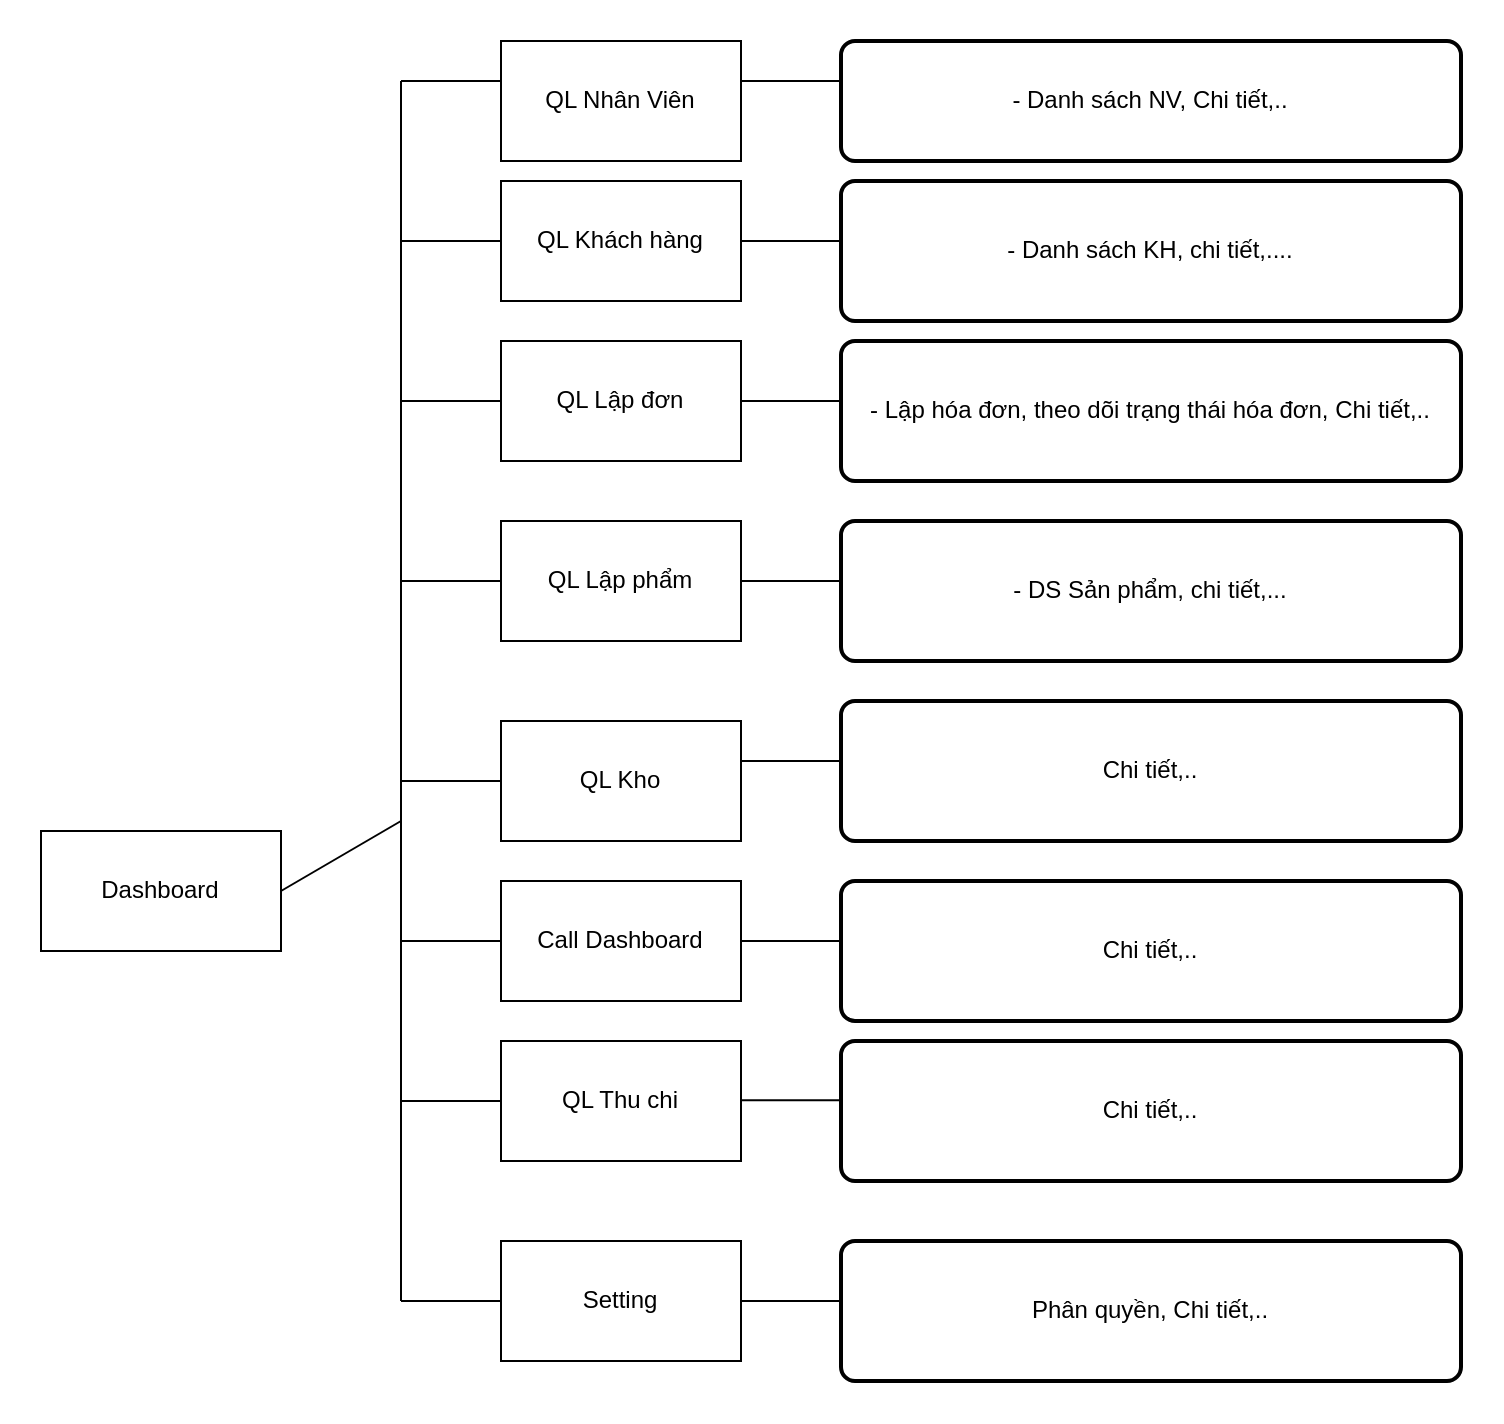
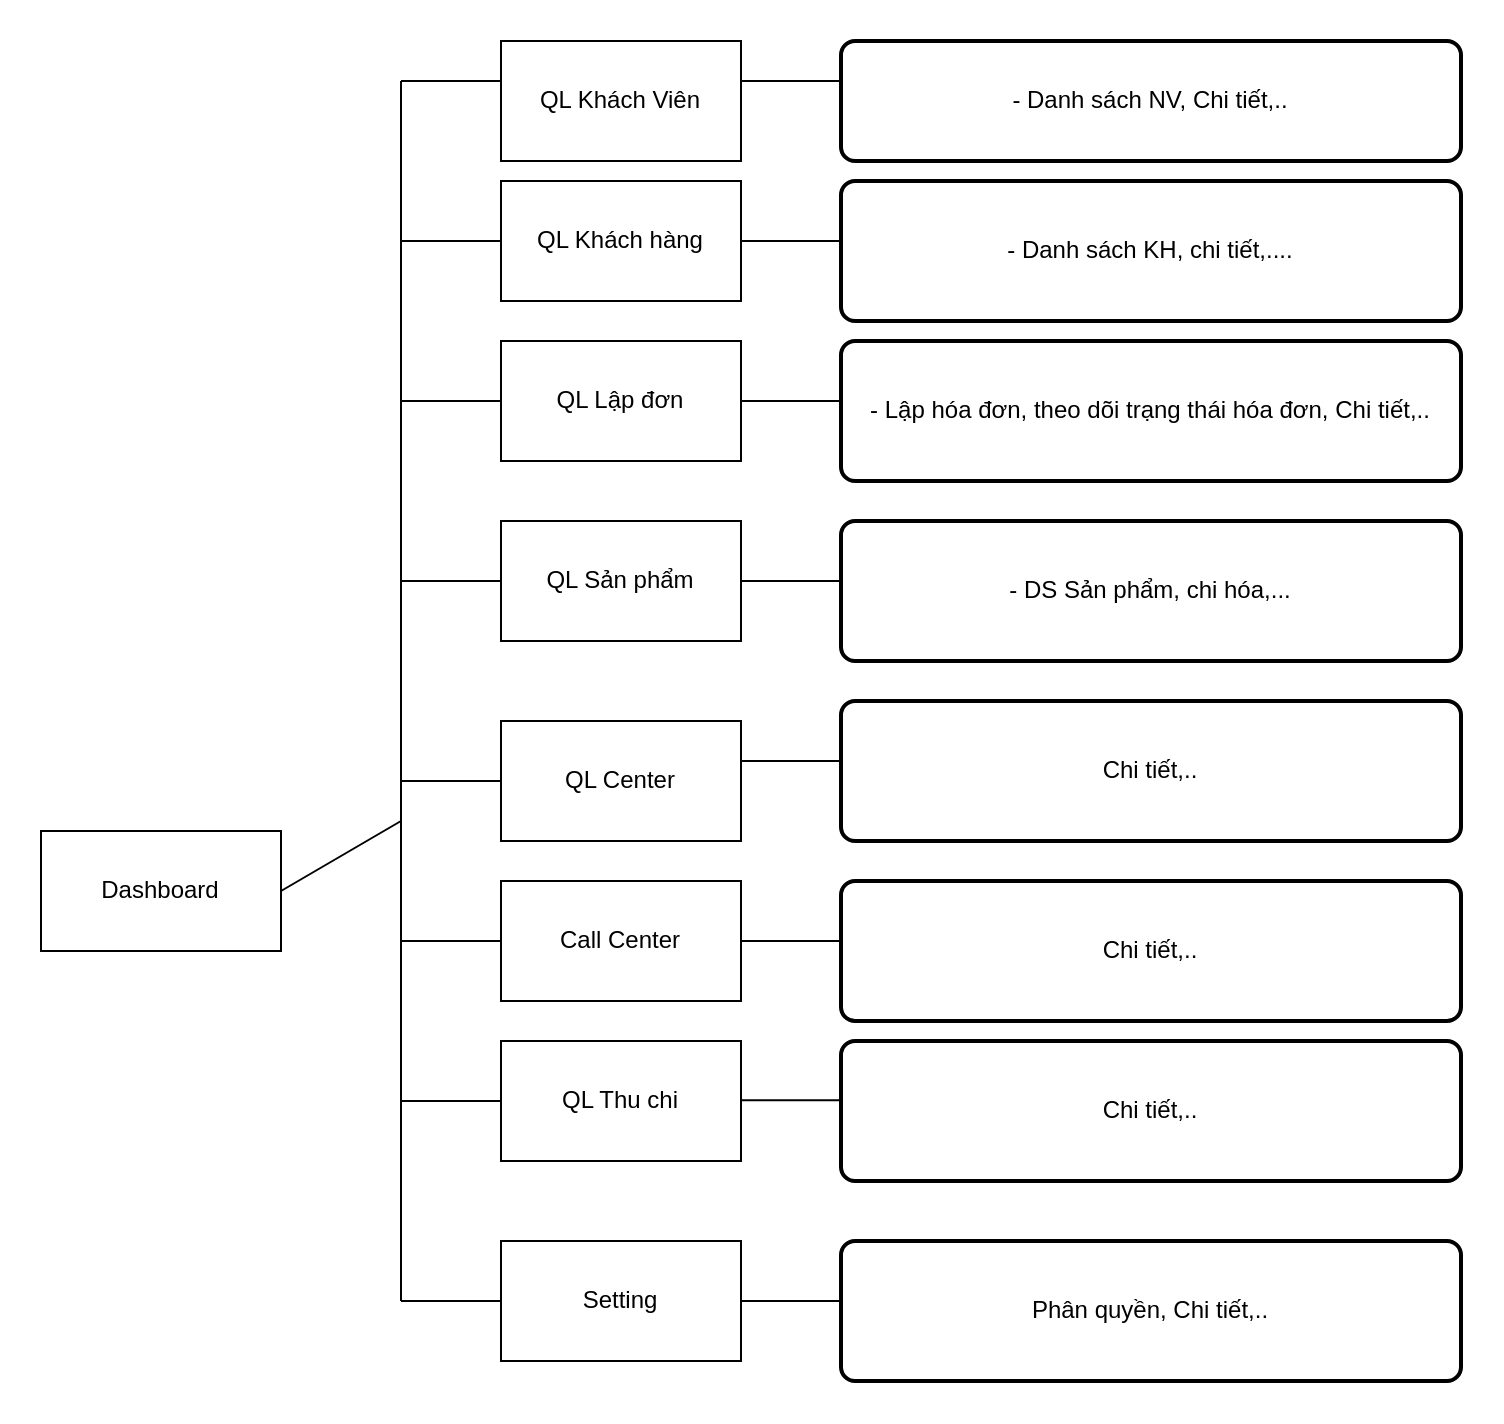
node "QL Nhân Viên": label "QL Nhân Viên" -> "QL Khách Viên"
node "QL Lập phẩm": label "QL Lập phẩm" -> "QL Sản phẩm"
node "- DS Sản phẩm, chi tiết,...": label "- DS Sản phẩm, chi tiết,..." -> "- DS Sản phẩm, chi hóa,..."
node "QL Kho": label "QL Kho" -> "QL Center"
node "Call Dashboard": label "Call Dashboard" -> "Call Center"
